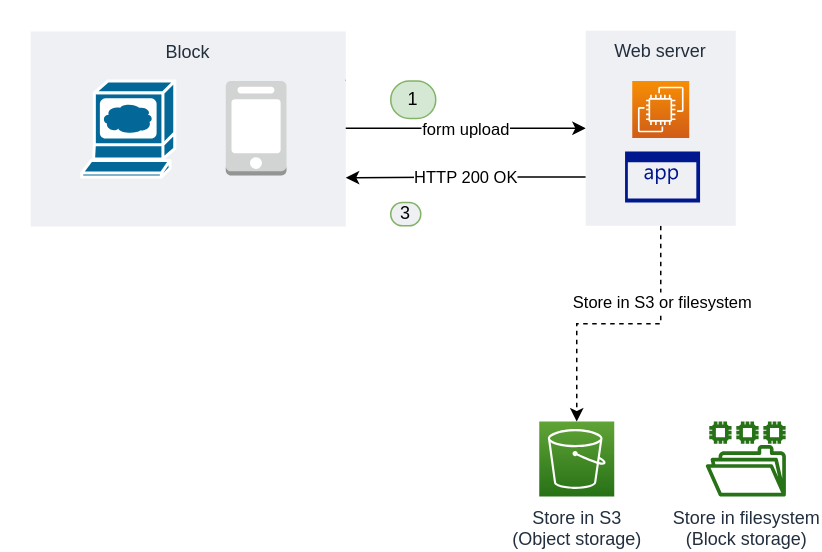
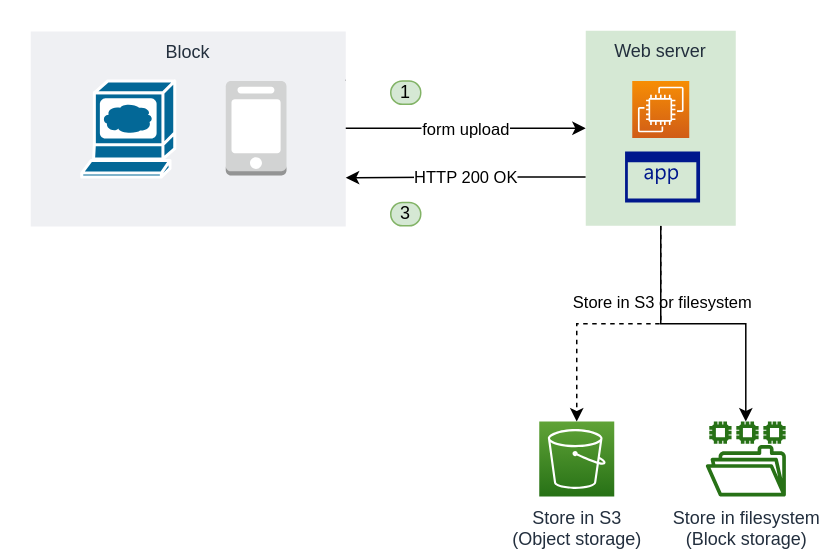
node "Web server": fillcolor #eff0f3 -> #d5e8d4
node "1": size 45x38 -> 30x23
node "3": fillcolor #eff0f3 -> #d5e8d4
edge "Web server" -> "Store in filesystem (Block storage)": added
